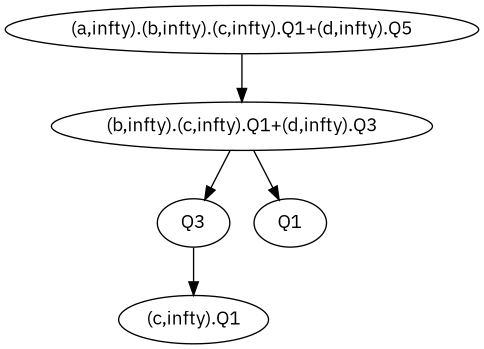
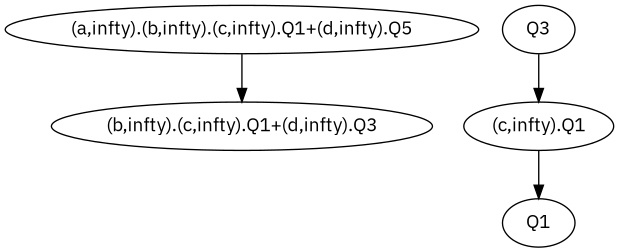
edge "(b,infty).(c,infty).Q1+(d,infty).Q3" -> "Q3": removed
edge "(b,infty).(c,infty).Q1+(d,infty).Q3" -> "Q1": now "(c,infty).Q1" -> "Q1"
